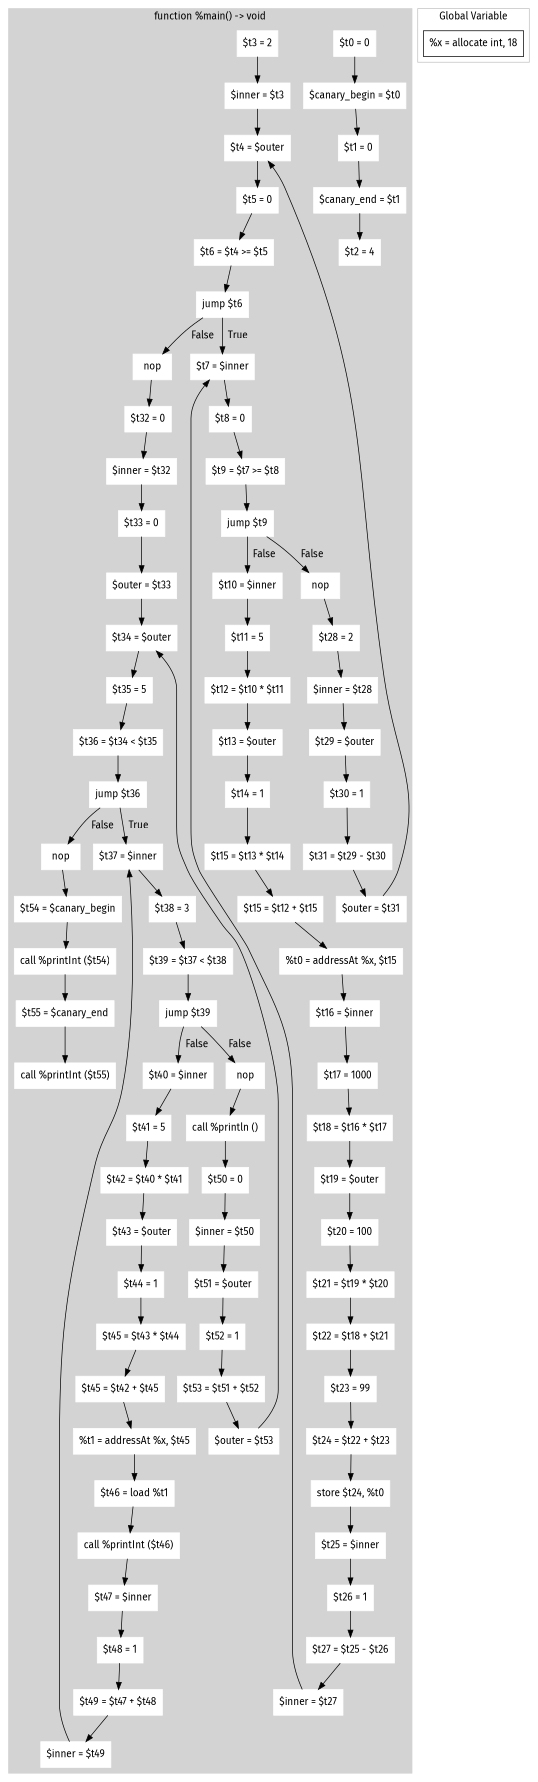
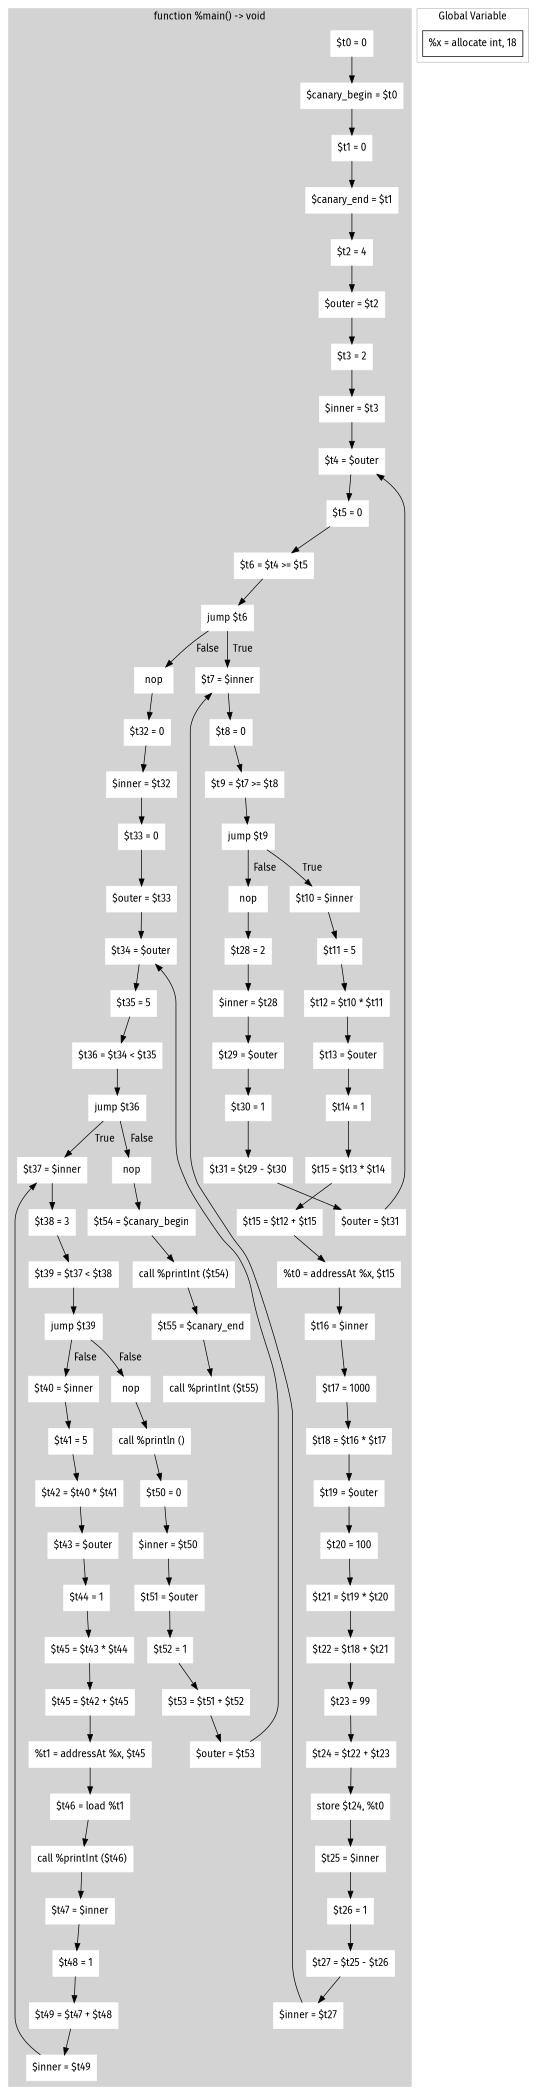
node "$outer = $t2": added
edge "jump $t9" -> "$t10 = $inner": label "  False  " -> "  True  "
